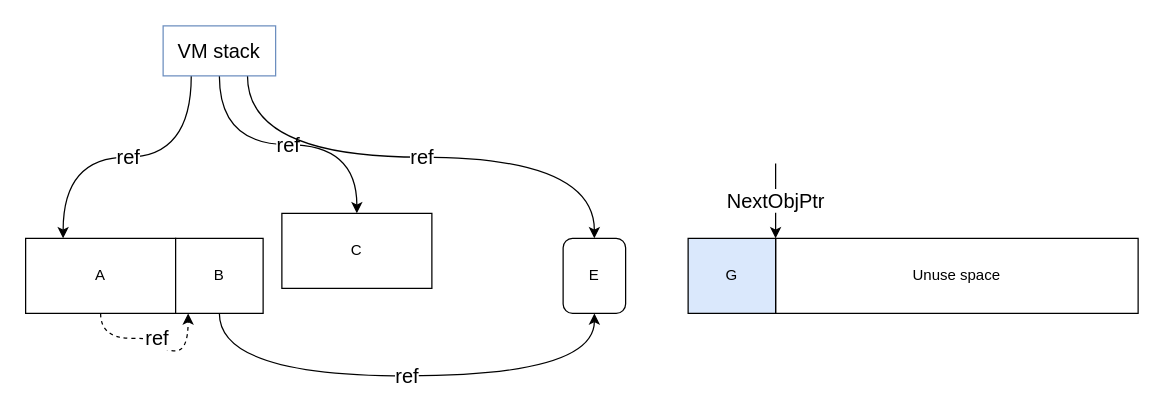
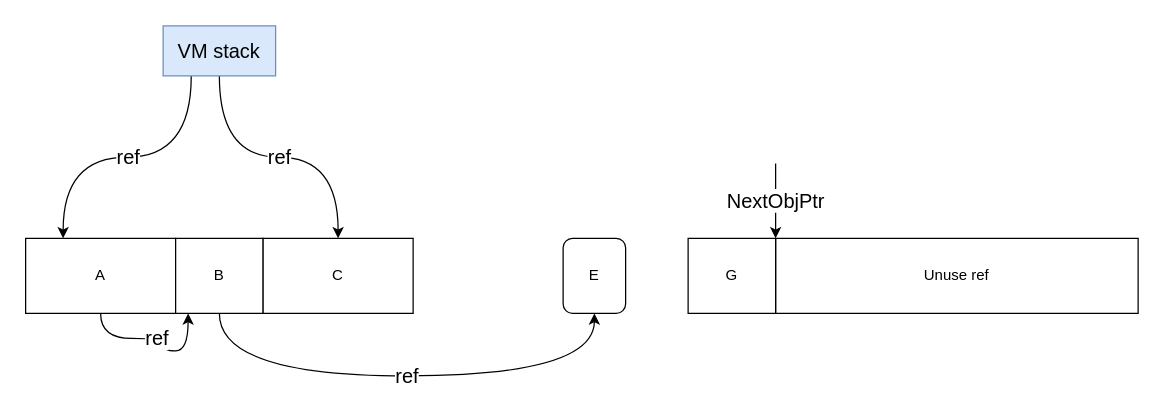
node "VM stack": fillcolor #ffffff -> #dae8fc
edge "VM stack" -> "E": removed, label "ref"
node "C": moved (357, 251) -> (338, 276)
node "G": fillcolor #dae8fc -> #ffffff
node "Unuse space": label "Unuse space" -> "Unuse ref"
edge "A" -> "B": style dashed -> solid
